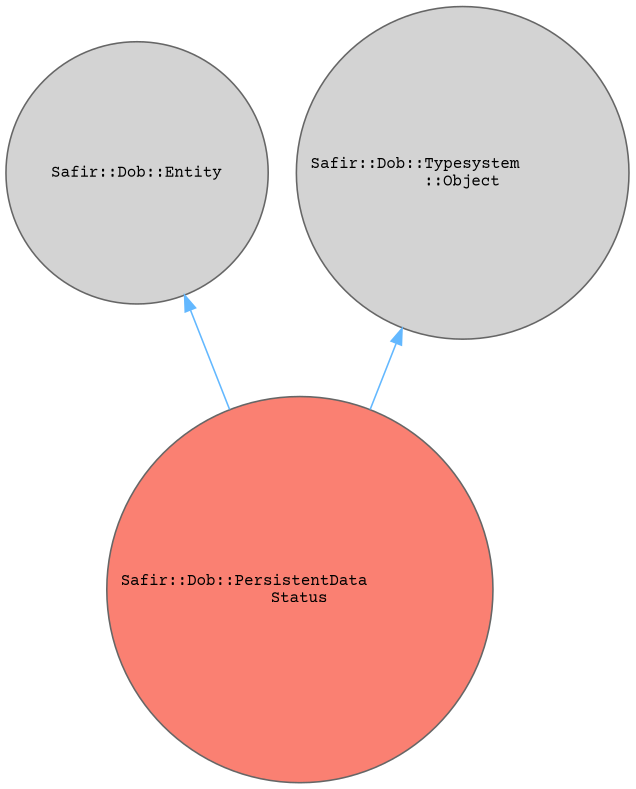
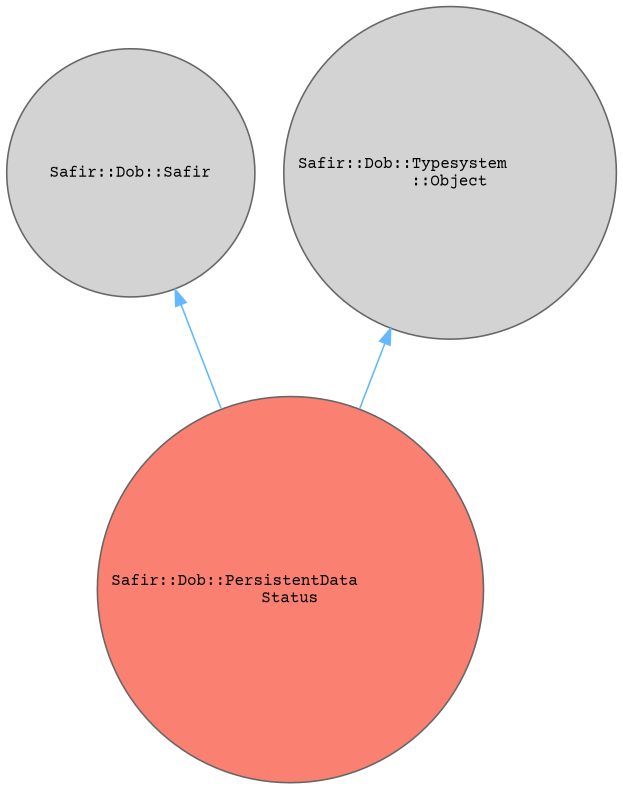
node "Safir::Dob::Entity": label "Safir::Dob::Entity" -> "Safir::Dob::Safir"
